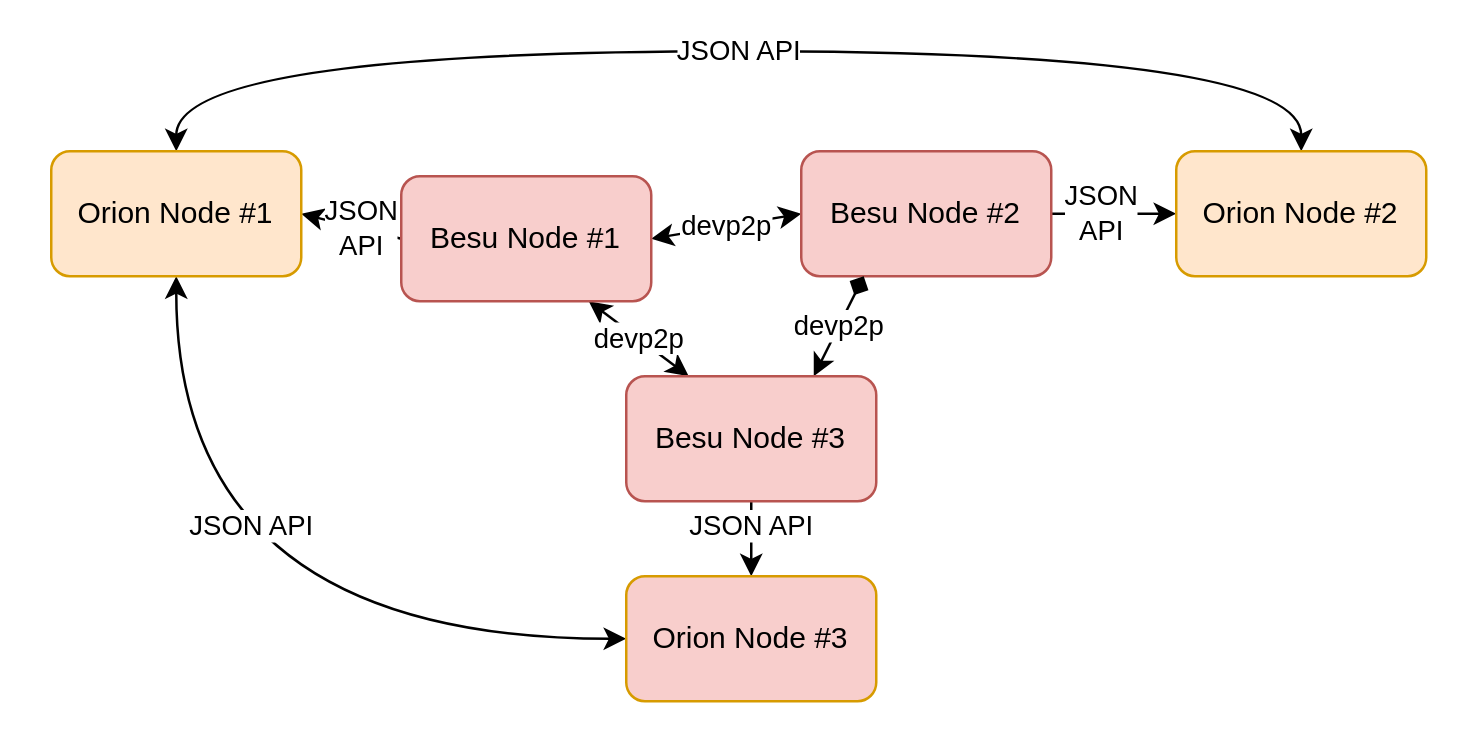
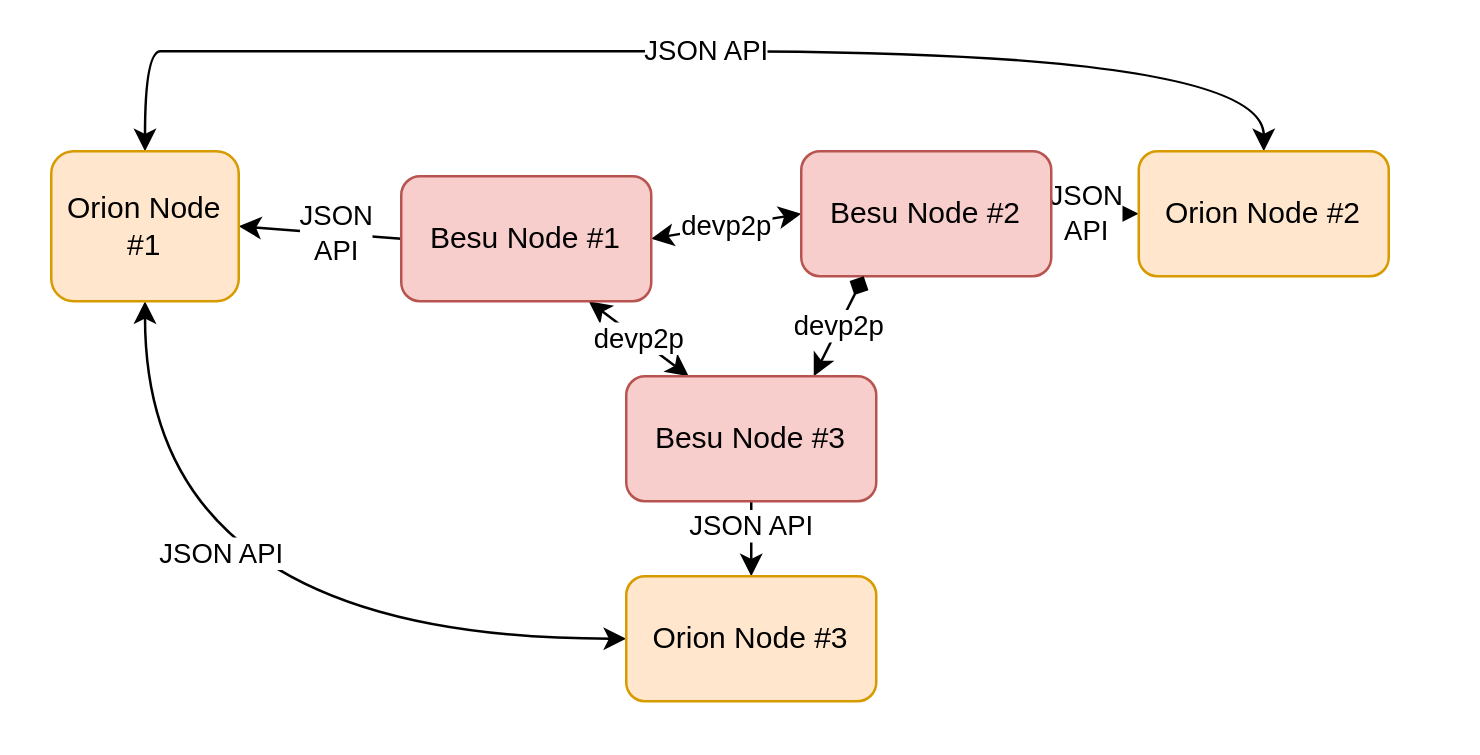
node "Orion Node #1": size 250x125 -> 188x150
node "Orion Node #2": moved (1301, 214) -> (1264, 214)
node "Orion Node #3": fillcolor #f8cecc -> #ffe6cc
